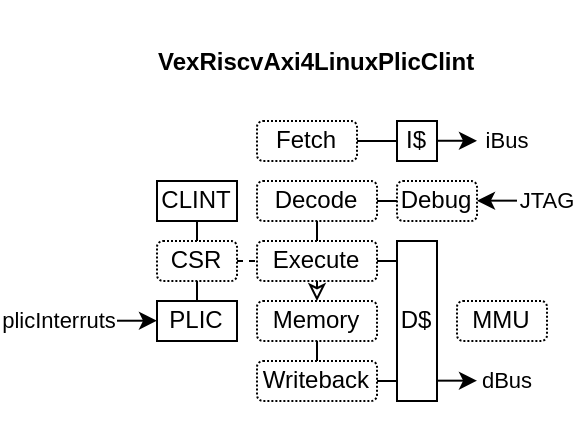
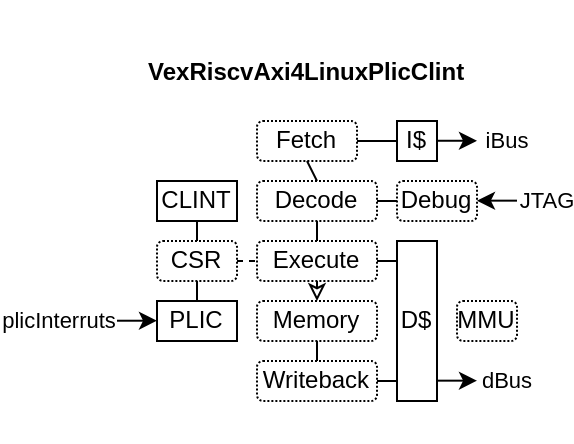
node "VexRiscvAxi4LinuxPlicClint": moved (327, 61) -> (317, 71)
edge "Fetch" -- "Decode": added
node "MMU": size 90x40 -> 60x40
